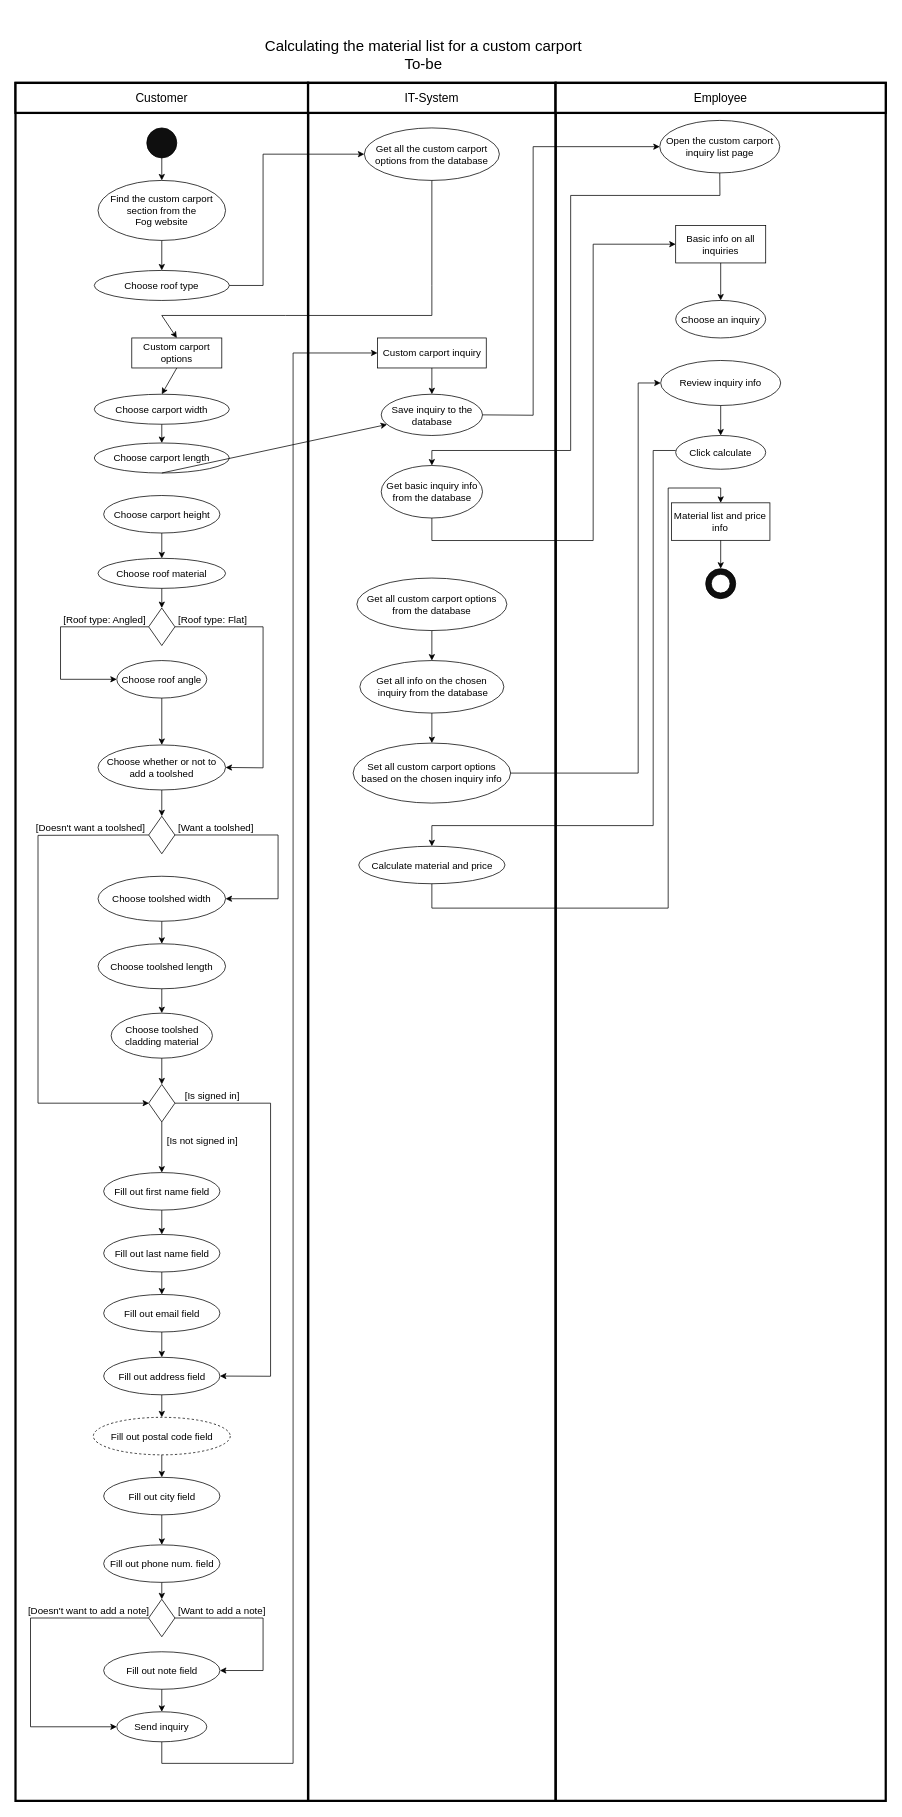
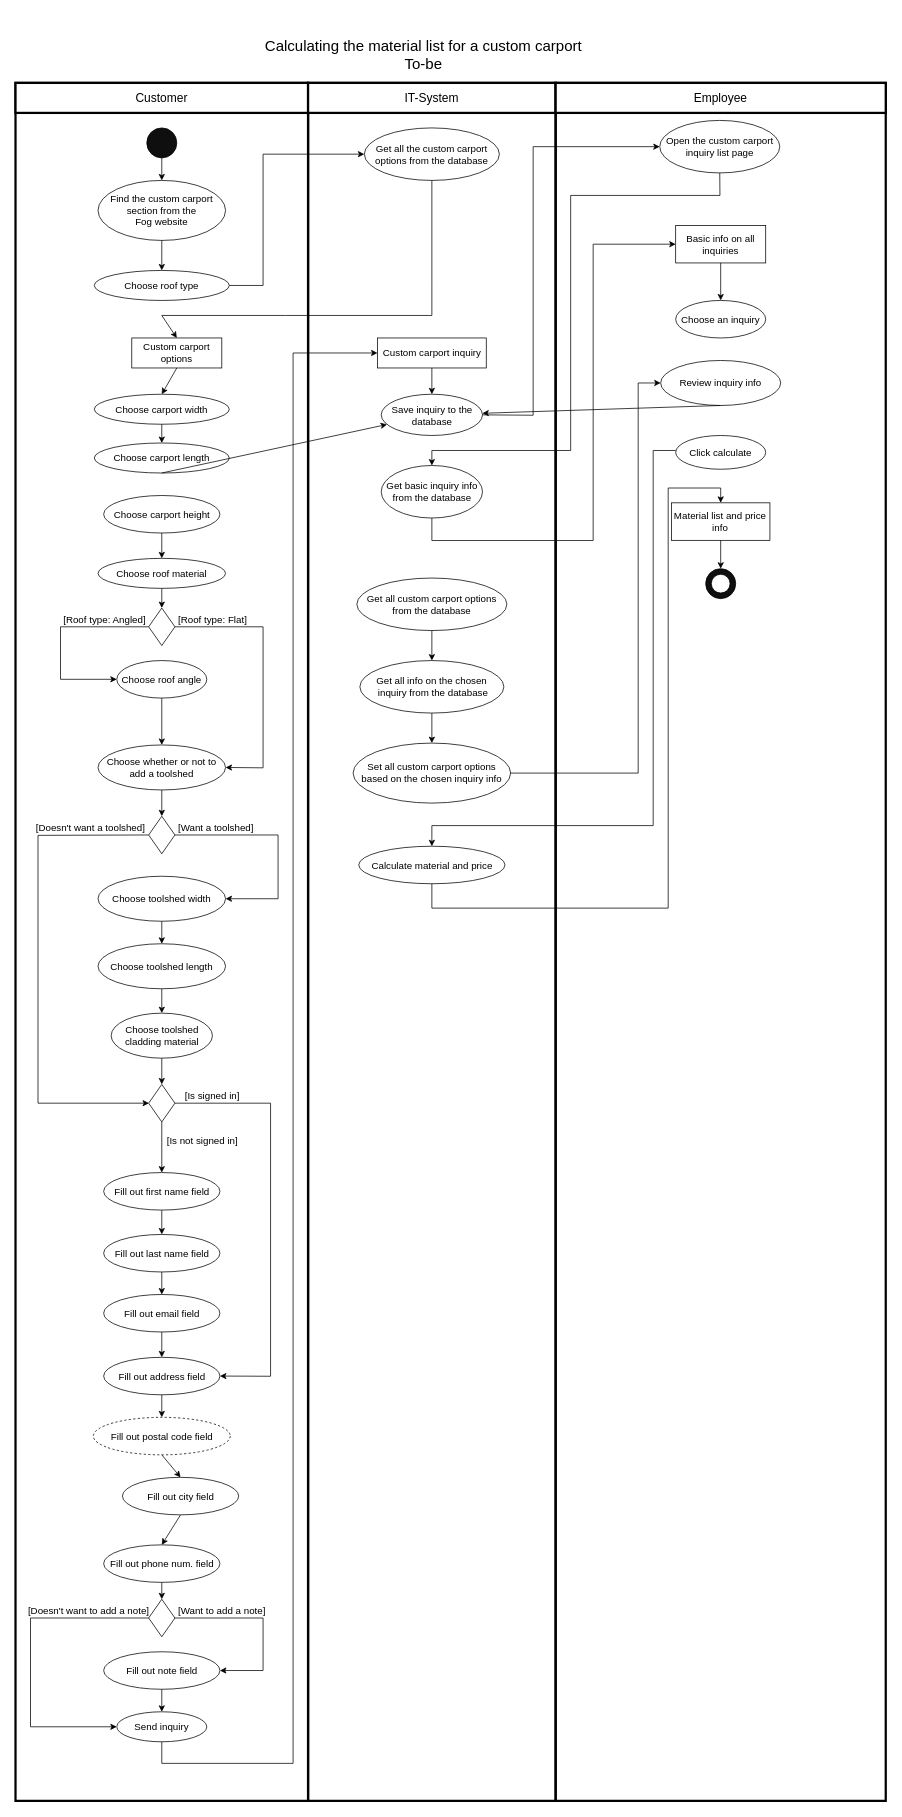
edge "Review inquiry info" -> "Click calculate": now "Review inquiry info" -> "Save inquiry to the database"
node "Fill out city field": moved (162, 1496) -> (180, 1496)
